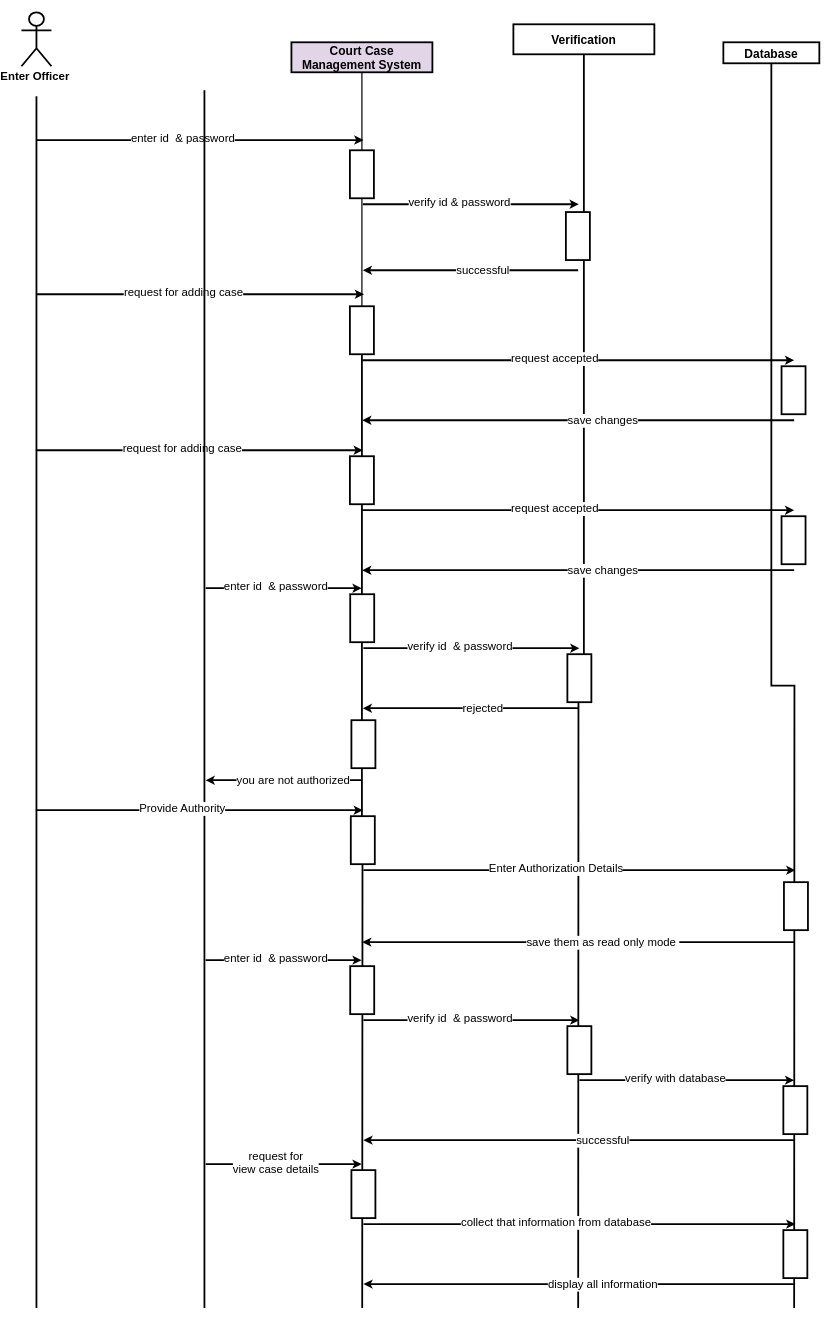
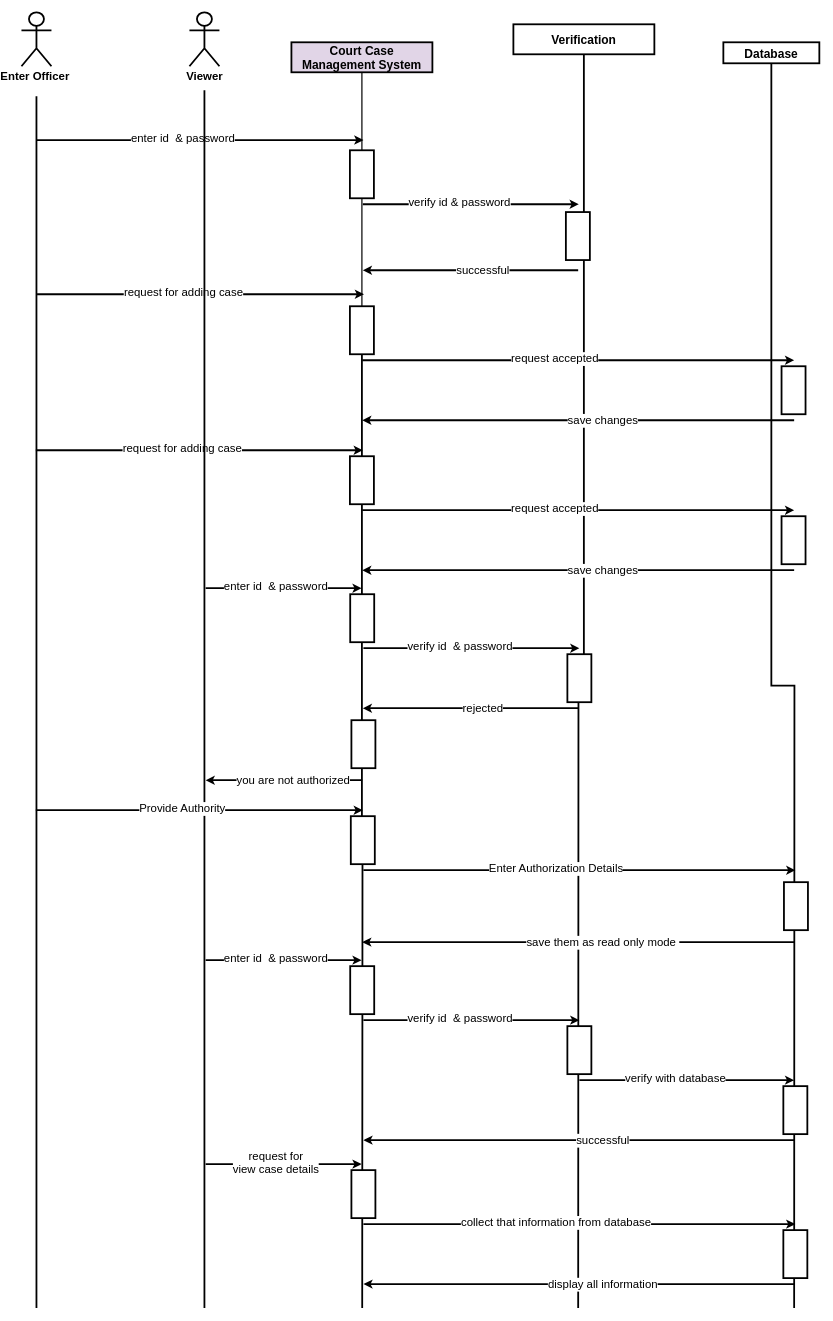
node "Viewer": added
